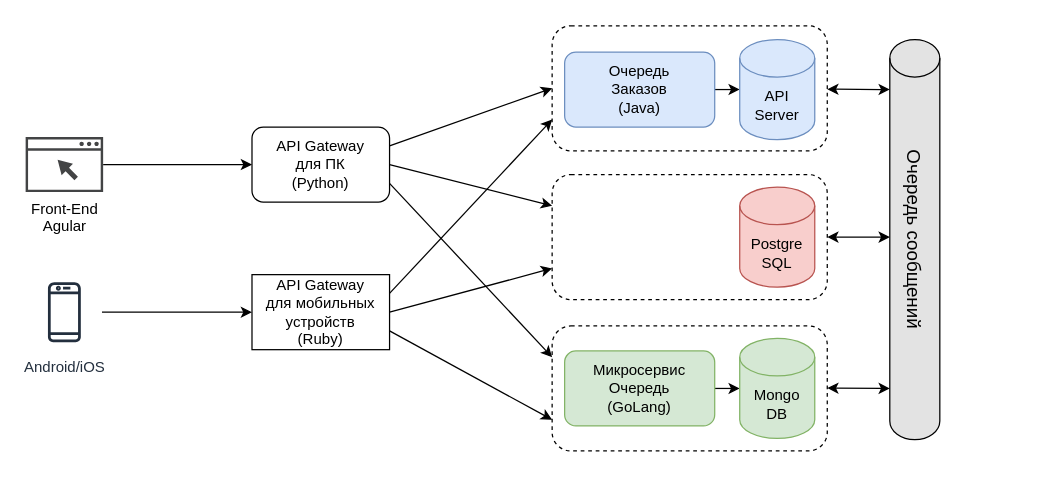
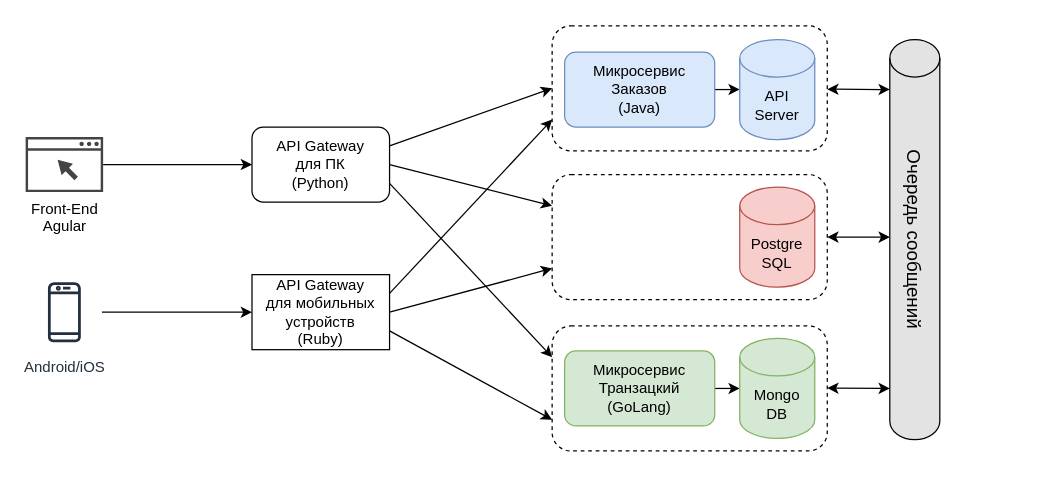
node "Очередь Заказов (Java)": label "Очередь Заказов (Java)" -> "Микросервис Заказов (Java)"
node "Микросервис Очередь (GoLang)": label "Микросервис Очередь (GoLang)" -> "Микросервис Транзацкий (GoLang)"
